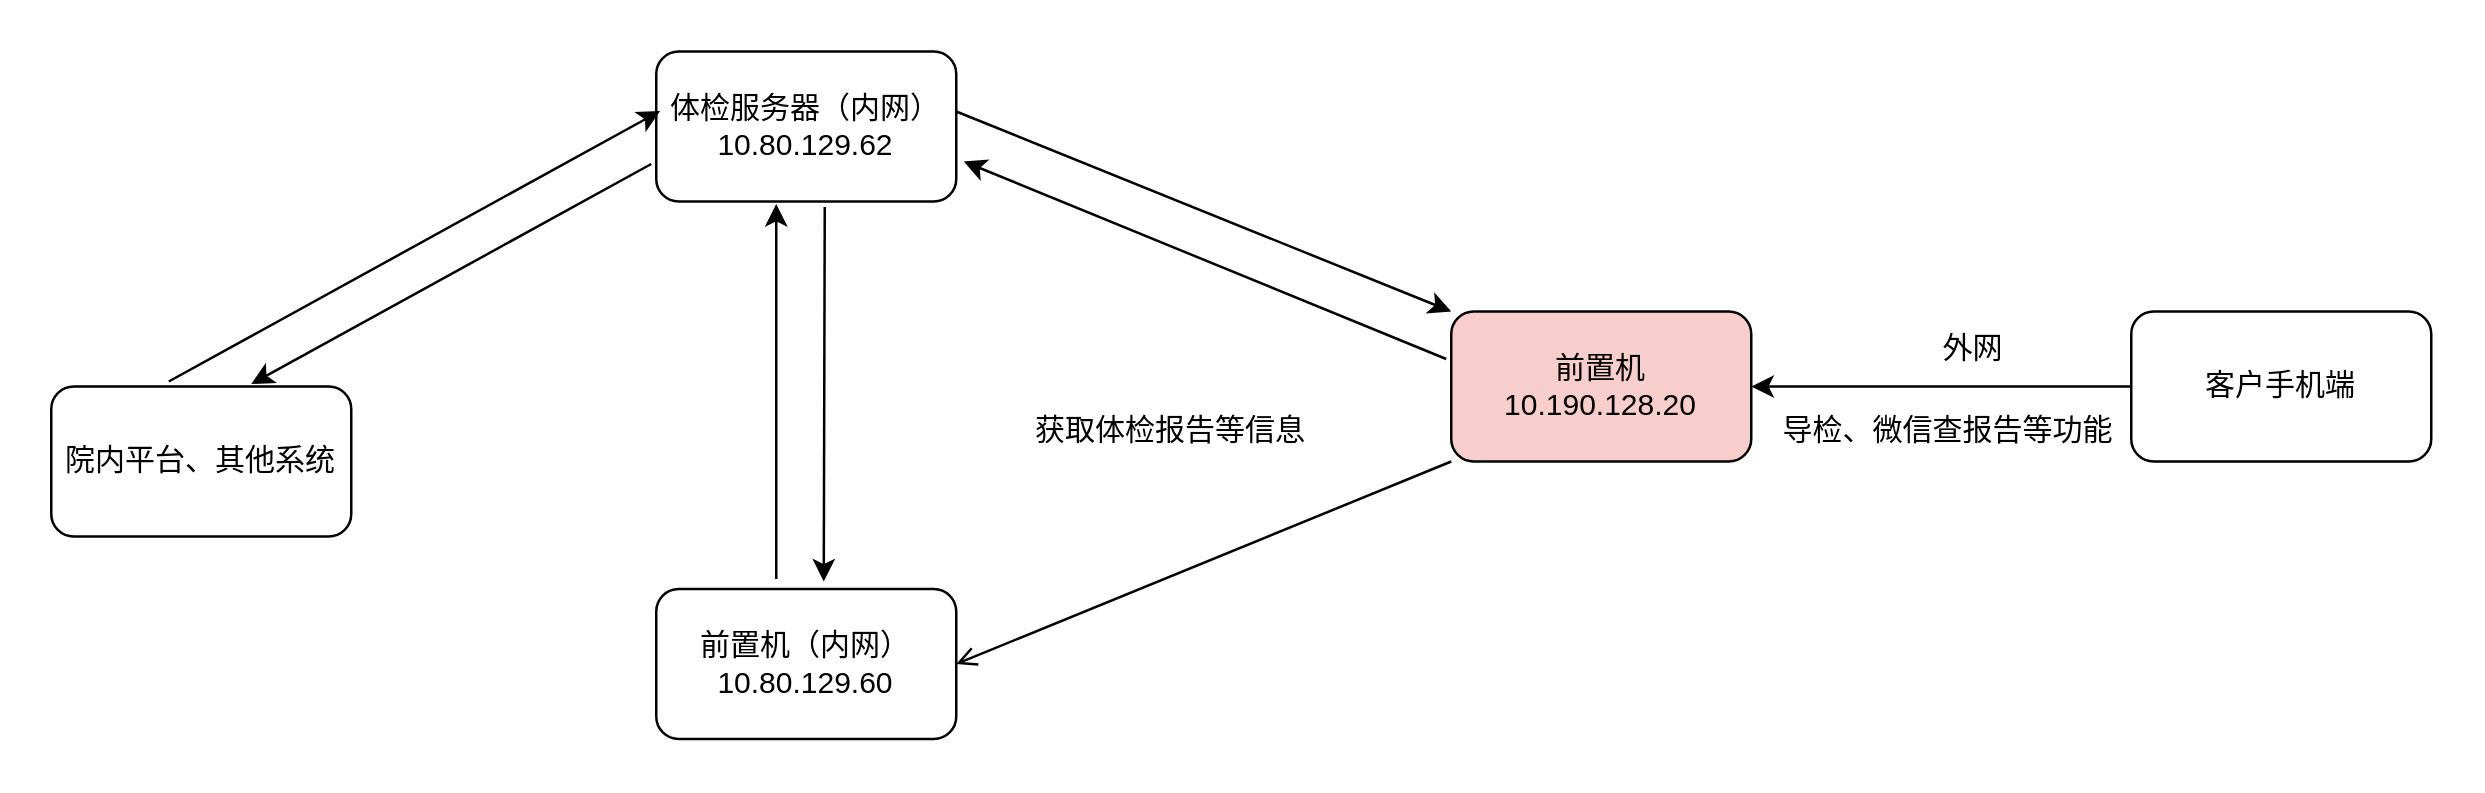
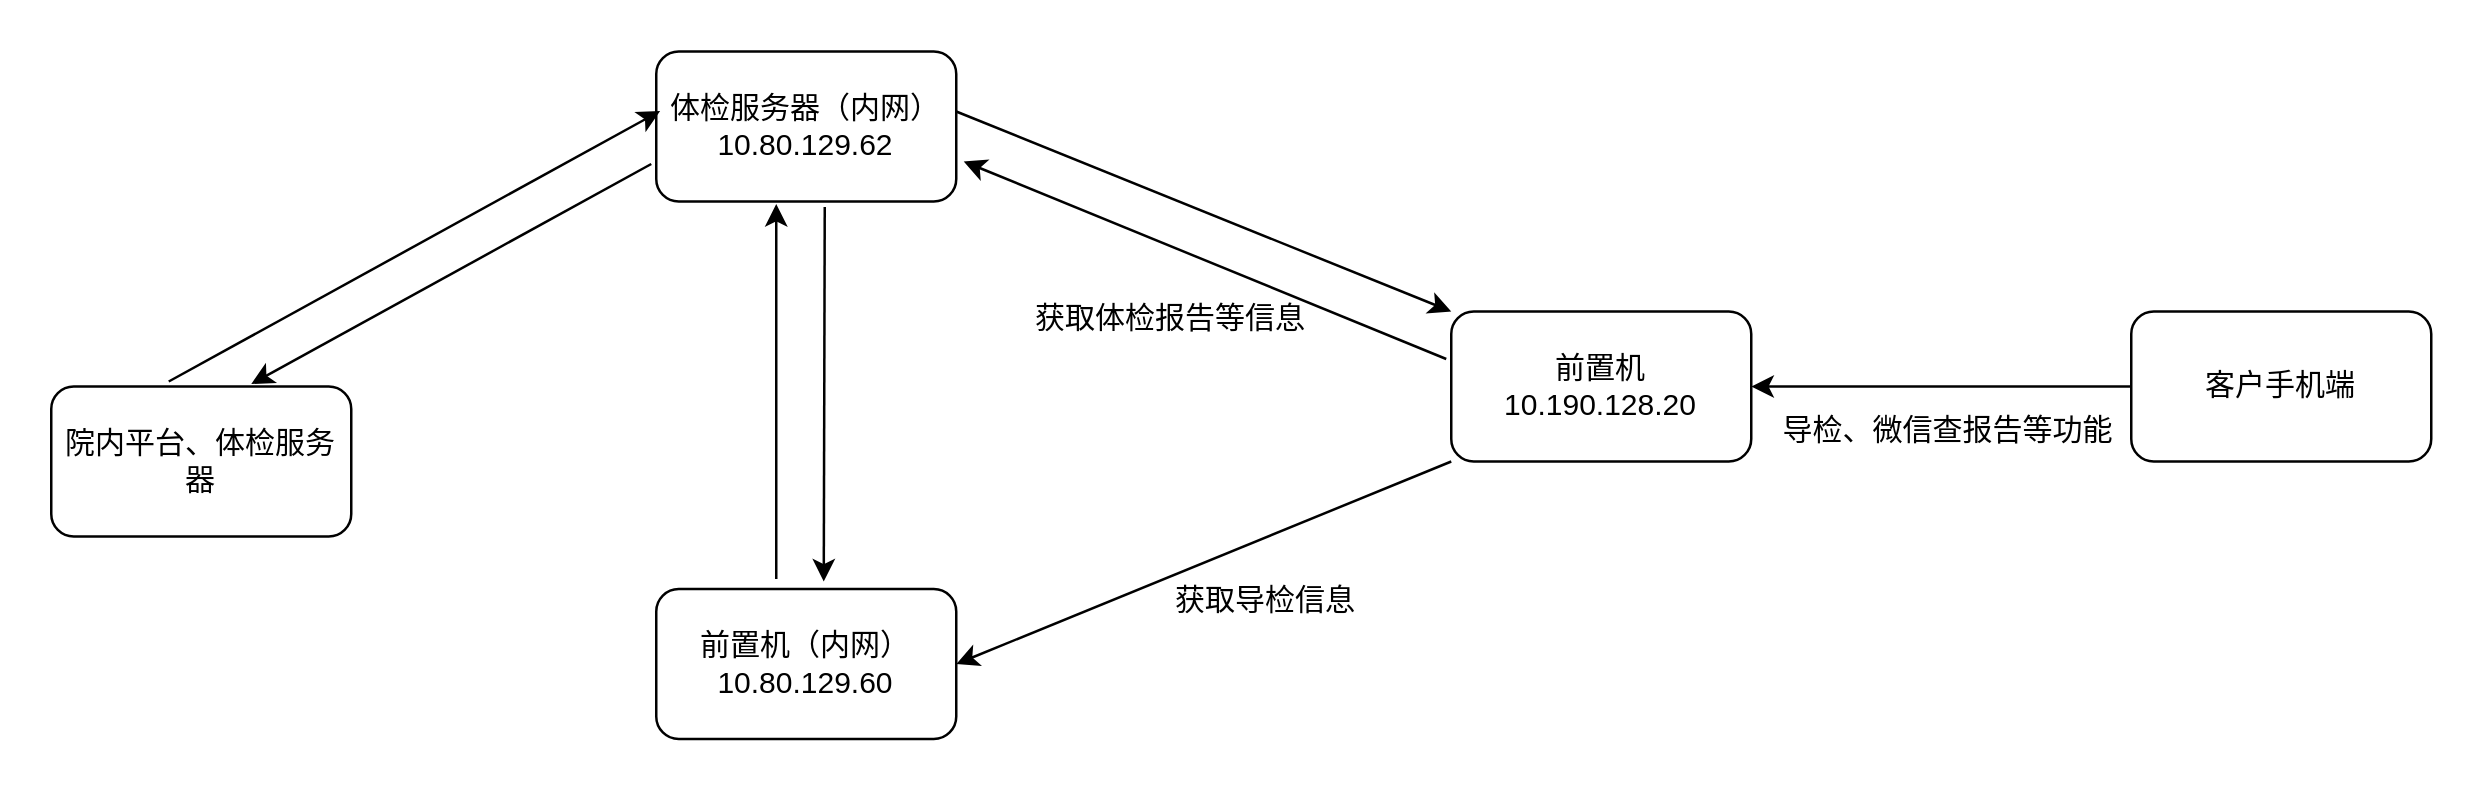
node "外网": removed
node "前置机 10.190.128.20": fillcolor #f8cecc -> #ffffff
node "获取体检报告等信息": moved (1171, 431) -> (1171, 319)
node "院内平台、其他系统": label "院内平台、其他系统" -> "院内平台、体检服务器"
node "获取导检信息": added
edge "前置机 10.190.128.20" -> "前置机（内网） 10.80.129.60": arrowhead open -> classic
